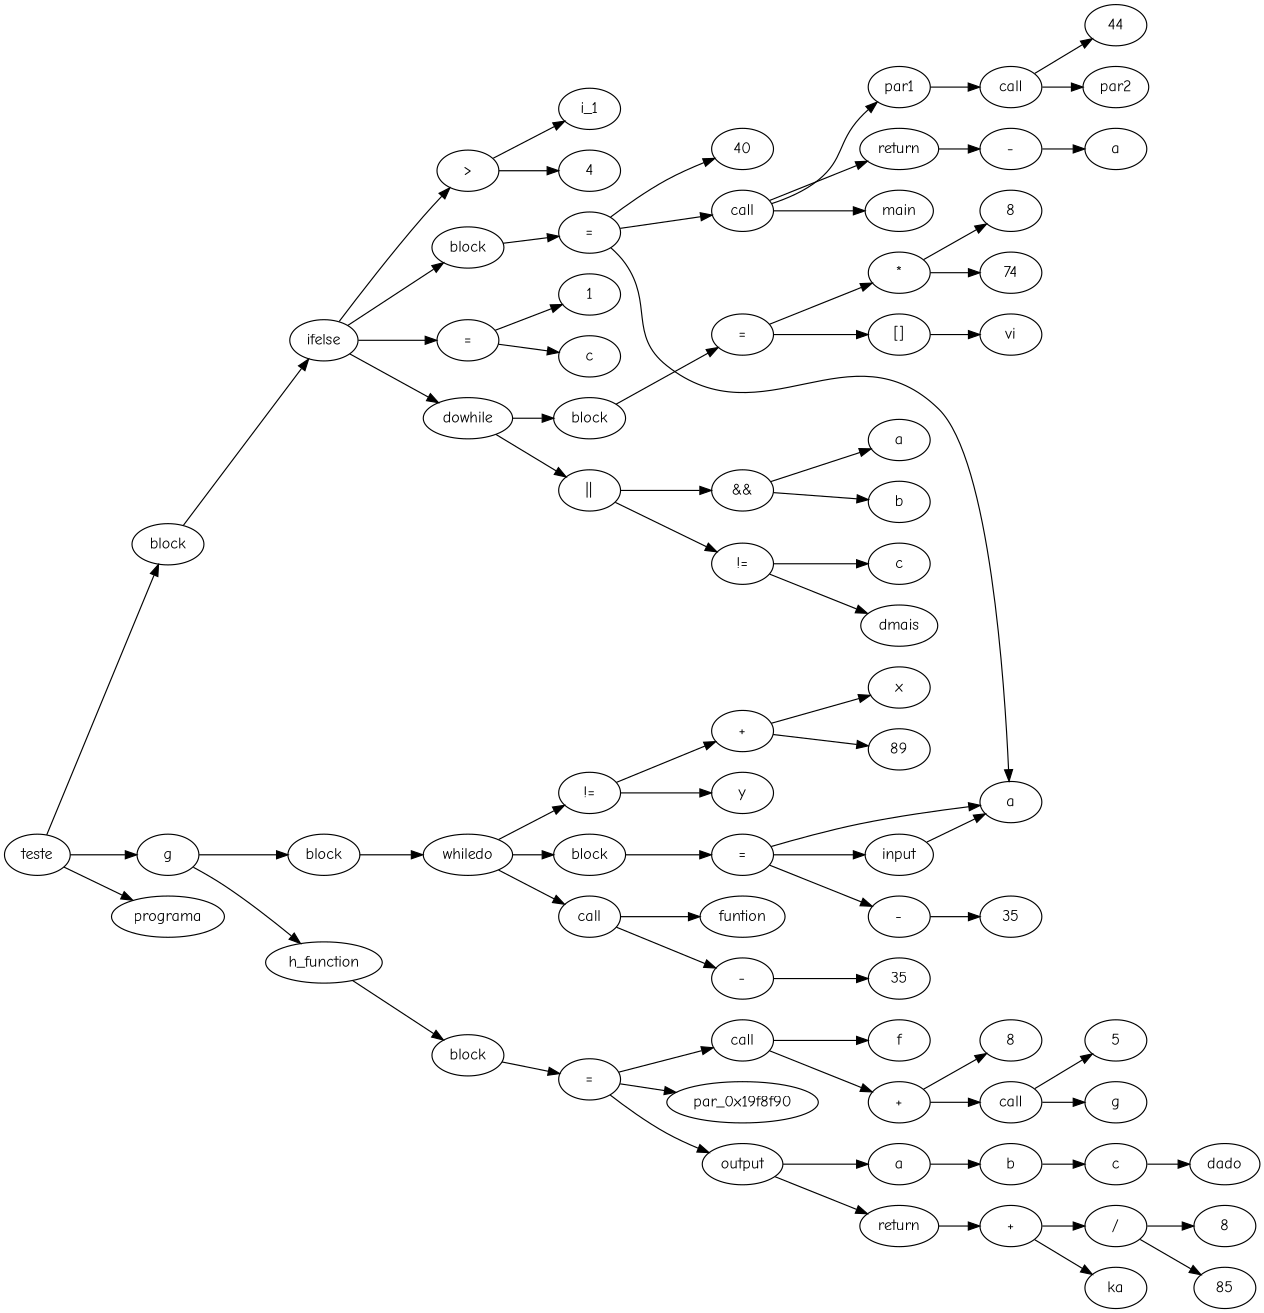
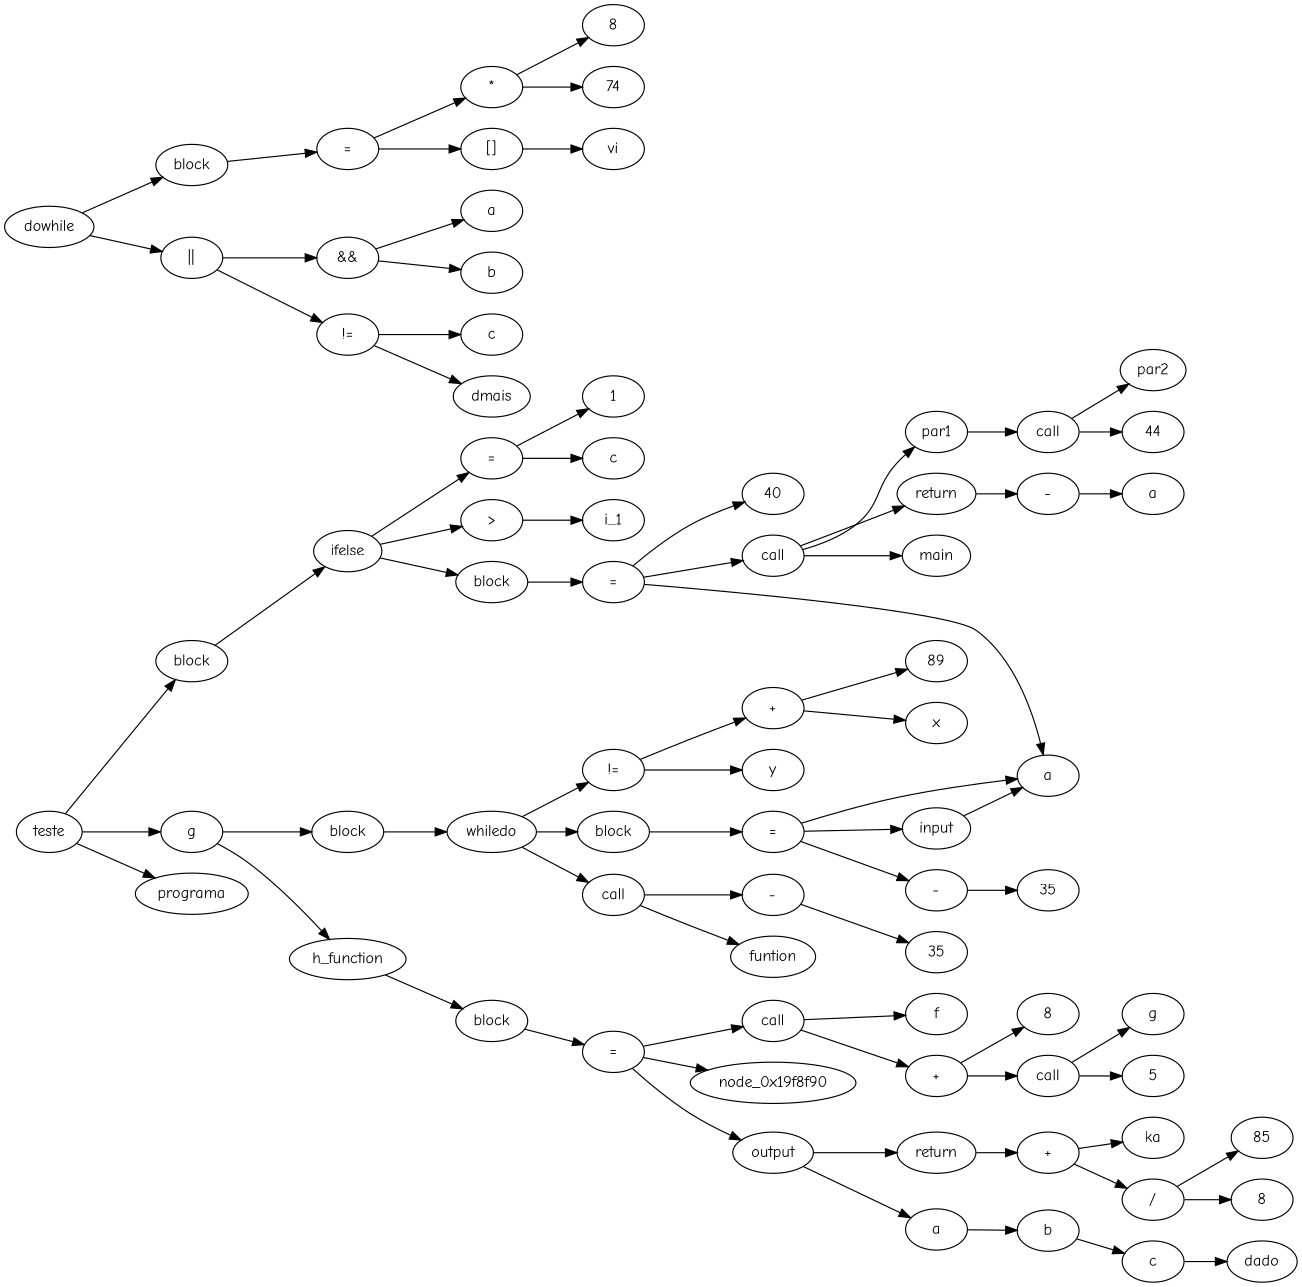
node "4": removed
edge "ifelse" -> "dowhile": removed
node "par_0x19f8f90": label "par_0x19f8f90" -> "node_0x19f8f90"
